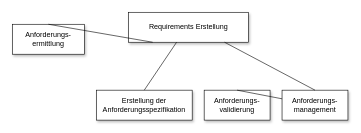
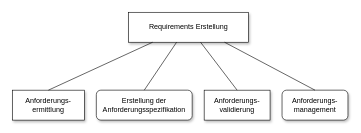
node "Anforderungs-ermittlung": moved (48, 39) -> (48, 105)
edge "Anforderungs-validierung" -- "Anforderungs-management": now "Anforderungs-validierung" -- "Requirements Erstellung"
node "Erstellung der Anforderungsspezifikation": shape rectangle -> rounded rectangle
node "Anforderungs-management": shape rectangle -> rounded rectangle
